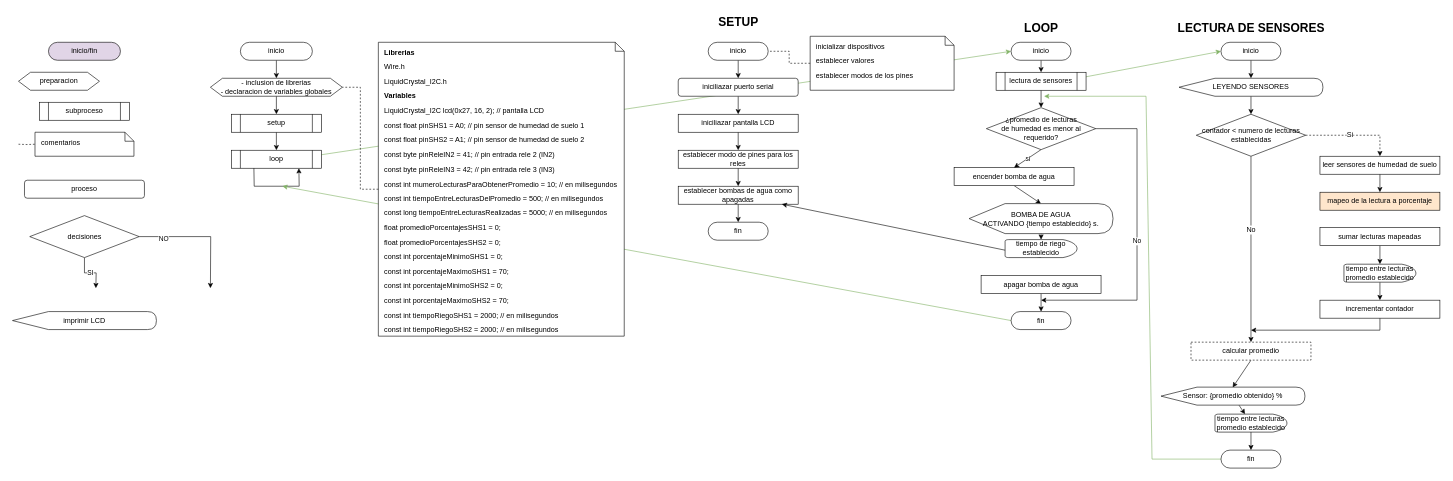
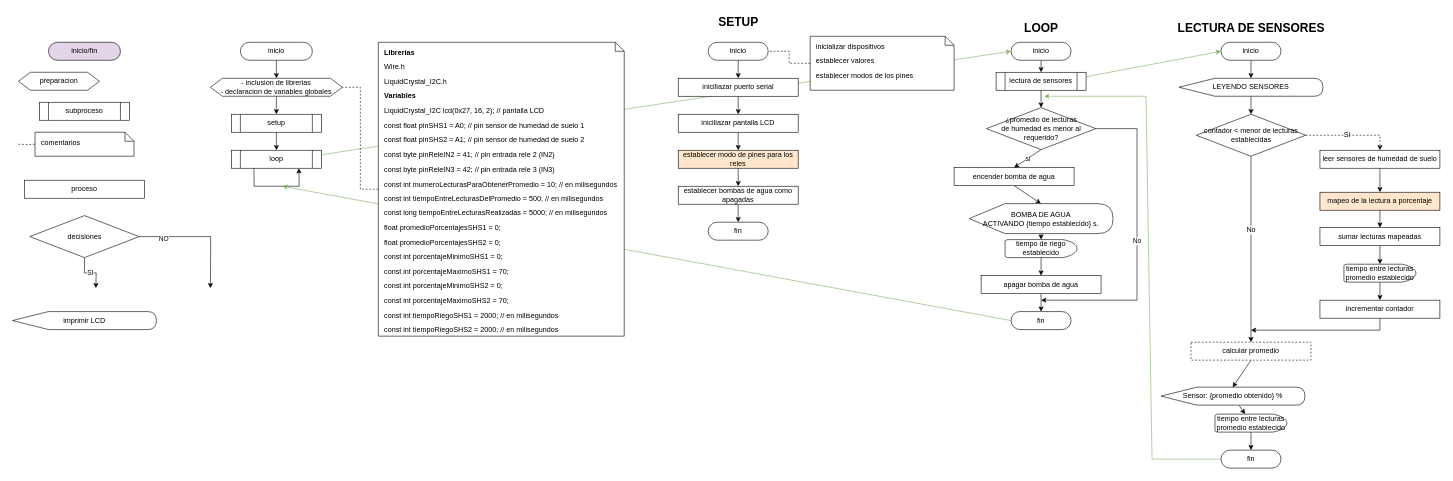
node "iniciliazar puerto serial": shape rounded rectangle -> rectangle
node "contador < numero de lecturas establecidas": label "contador < numero de lecturas establecidas" -> "contador < menor de lecturas establecidas"
node "establecer modo de pines para los reles": fillcolor #ffffff -> #ffe6cc
node "leer sensores de humedad de suelo": moved (1380, 165) -> (1380, 159)
node "proceso": shape rounded rectangle -> rectangle
edge "mapeo de la lectura a porcentaje" -> "sumar lecturas mapeadas": added
edge "tiempo de riego establecido" -> "establecer bombas de agua como apagadas": now "tiempo de riego establecido" -> "apagar bomba de agua"
